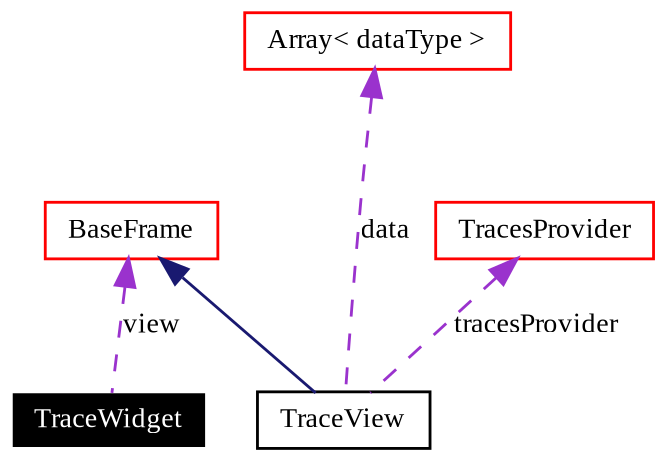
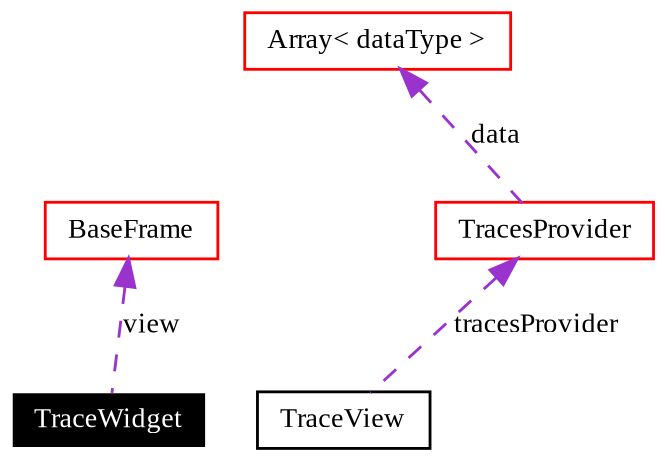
edge "TraceView" -> "Array< dataType >": now "TracesProvider" -> "Array< dataType >"
edge "TraceView" -> "BaseFrame": removed
